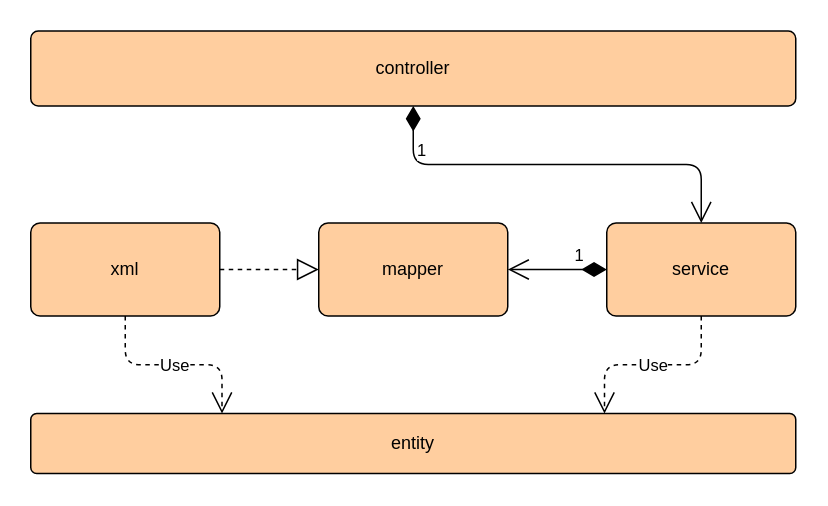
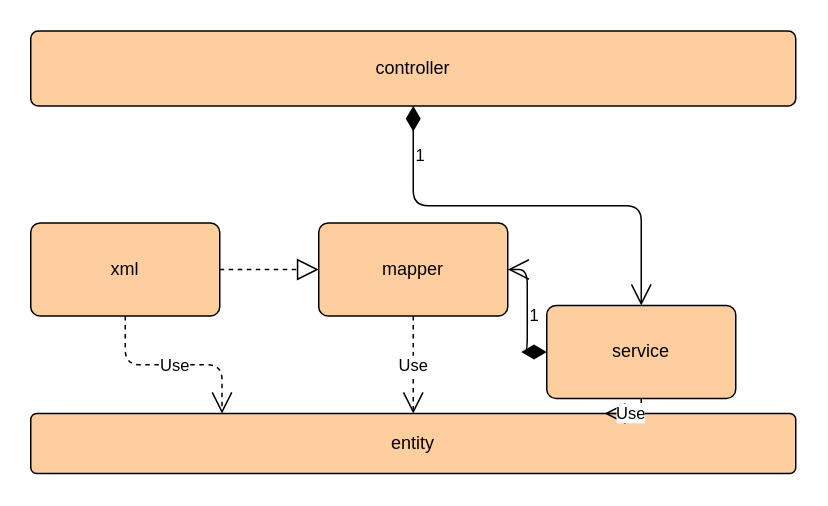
node "service": moved (701, 269) -> (641, 352)
edge "mapper" -> "entity": added, label "Use"
